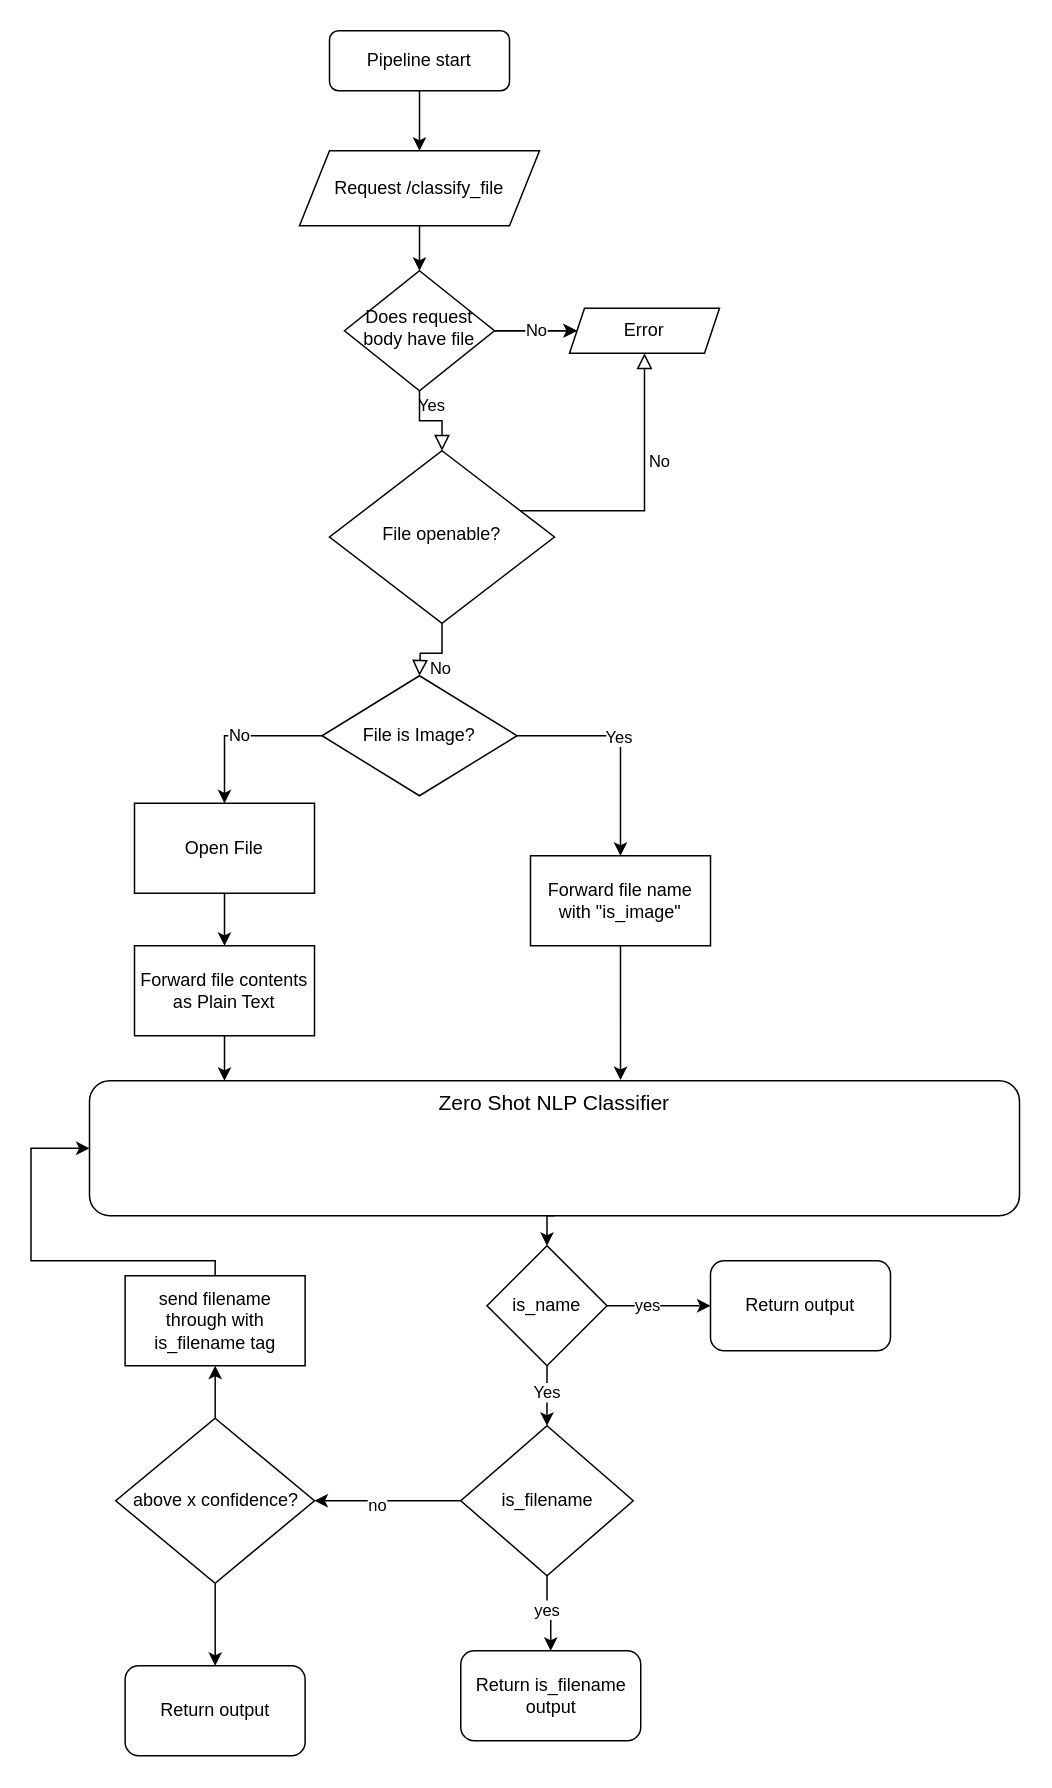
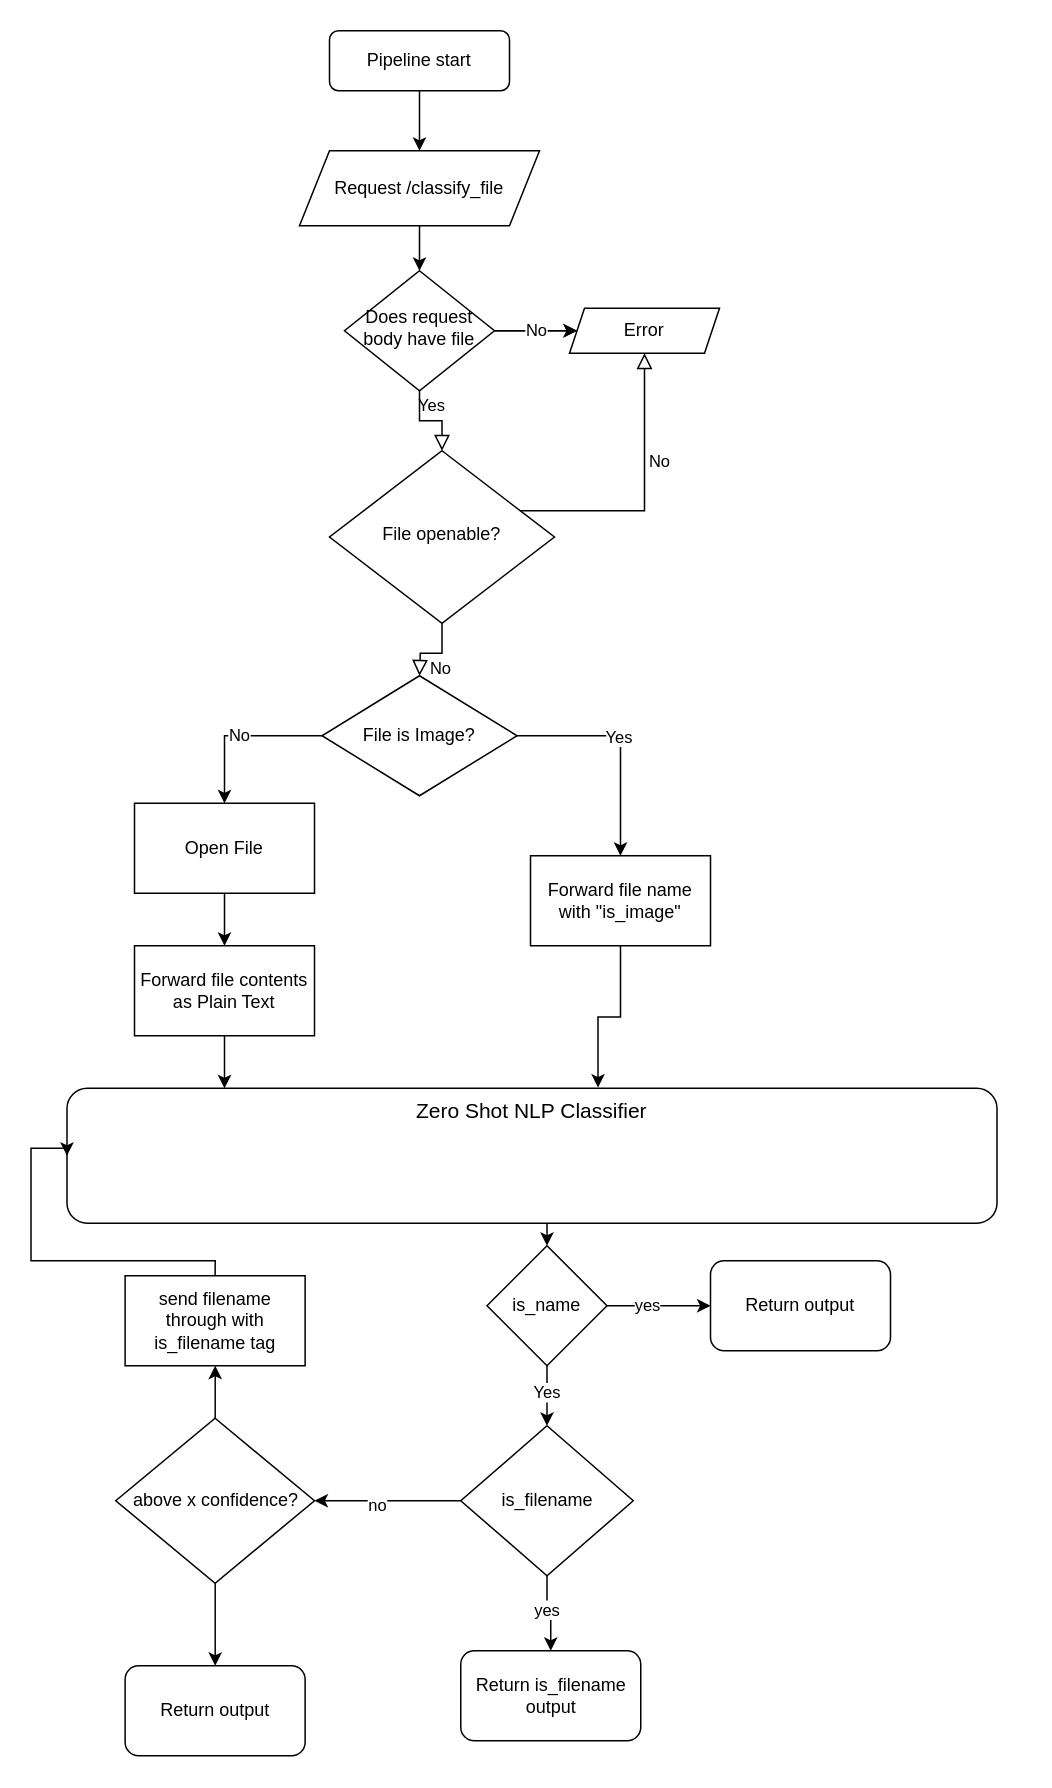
node "Zero Shot NLP Classifier": moved (554, 1148) -> (532, 1156)
